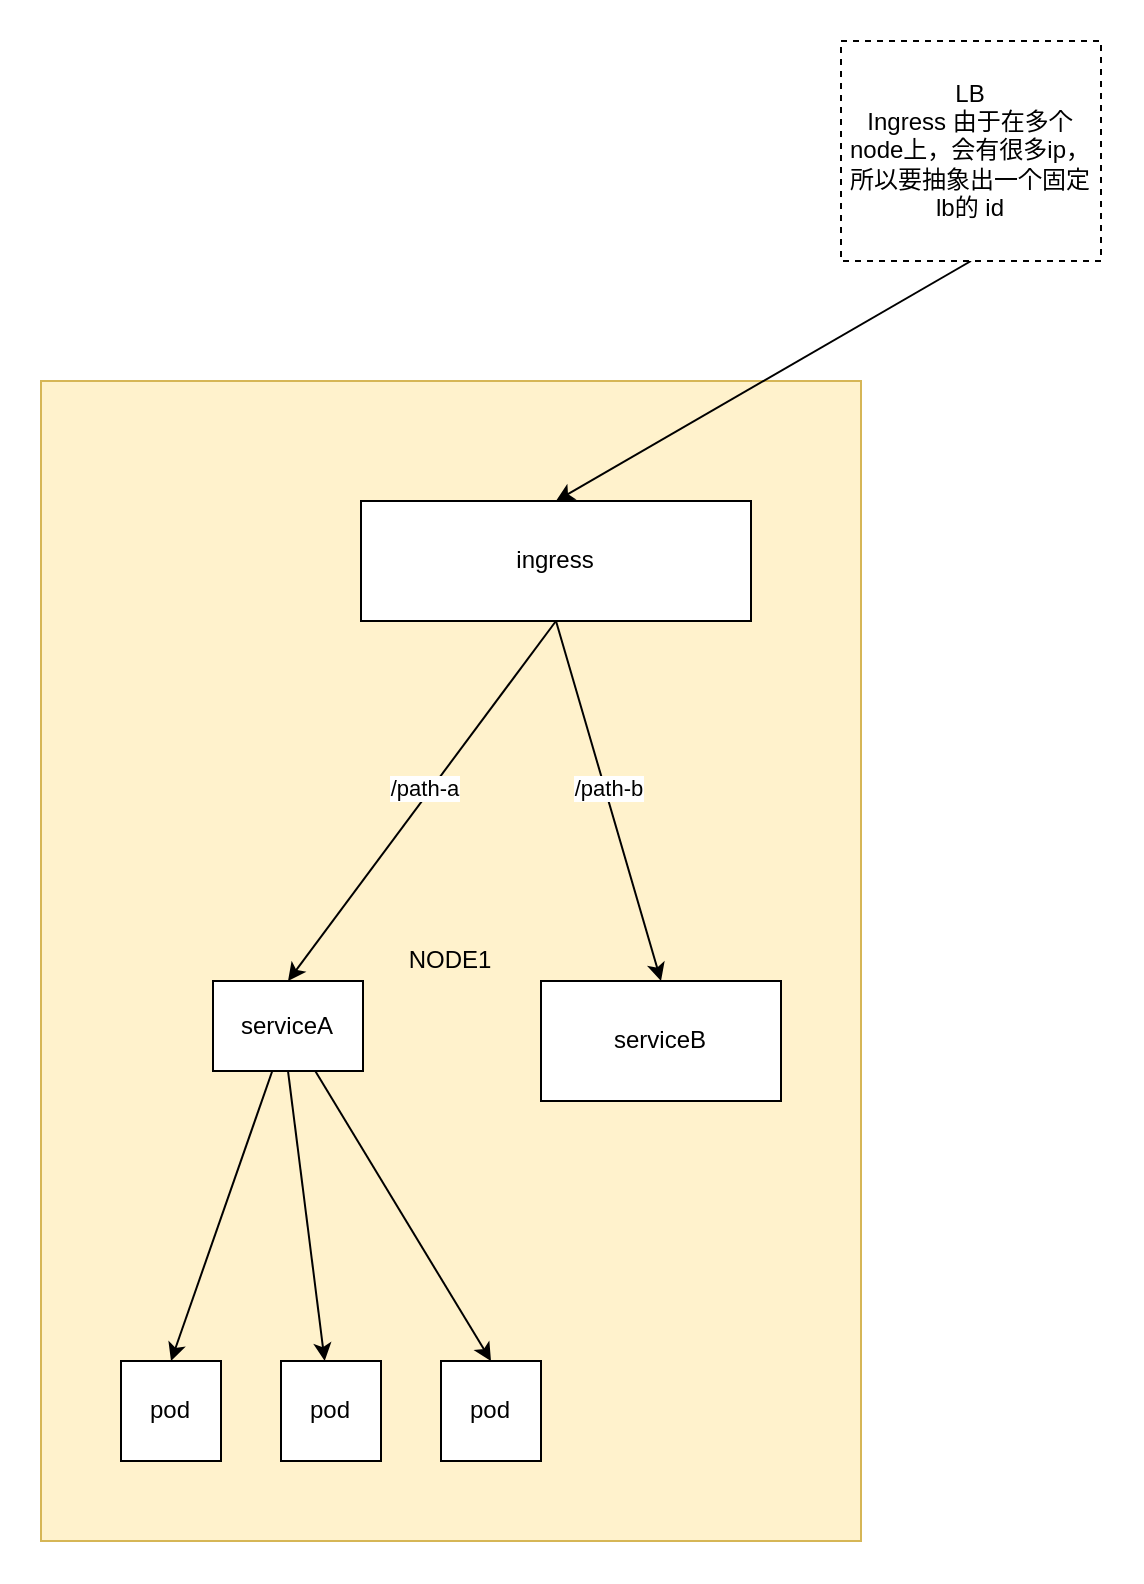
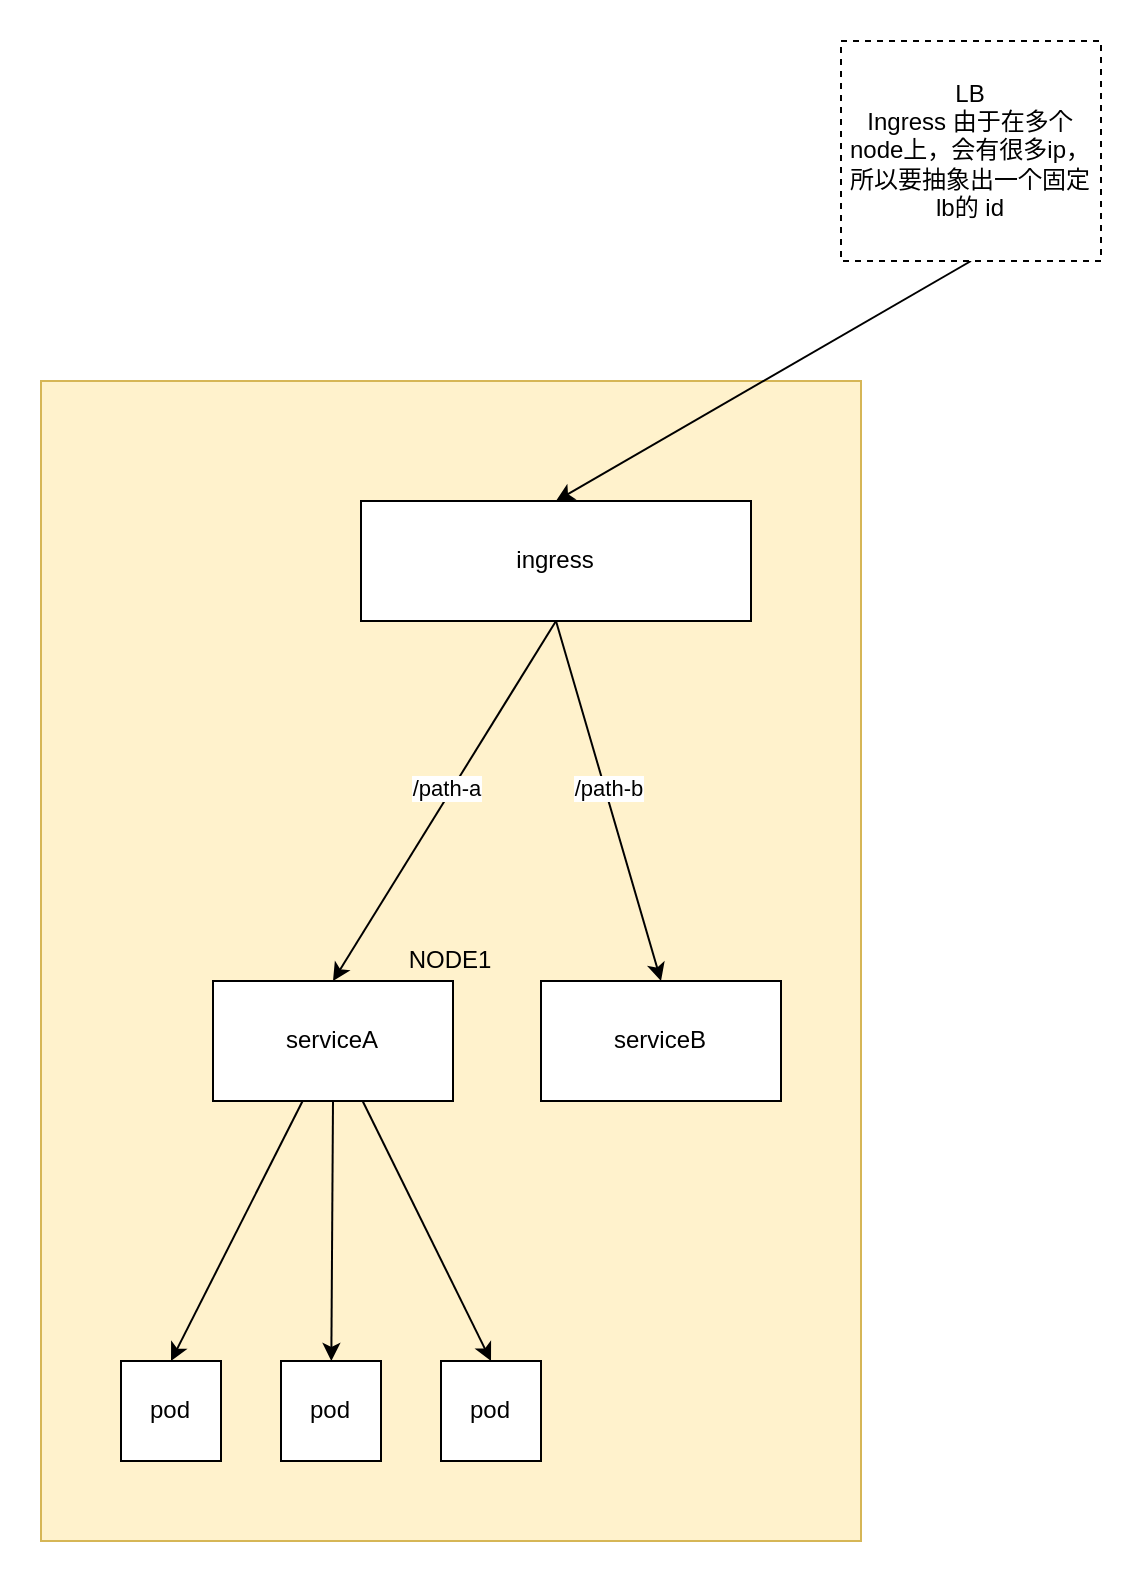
node "serviceA": size 150x90 -> 240x120
